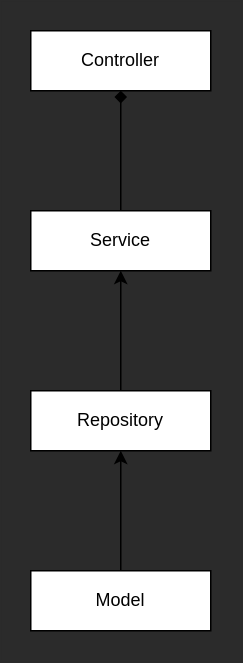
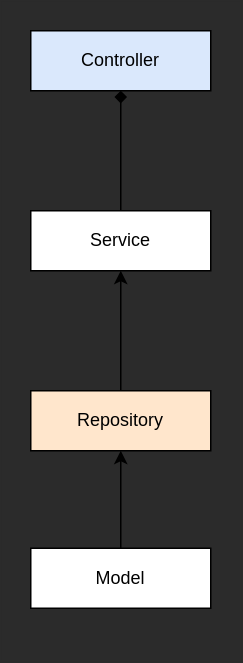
node "Controller": fillcolor #ffffff -> #dae8fc
node "Repository": fillcolor #ffffff -> #ffe6cc
node "Model": moved (121, 601) -> (121, 578)
